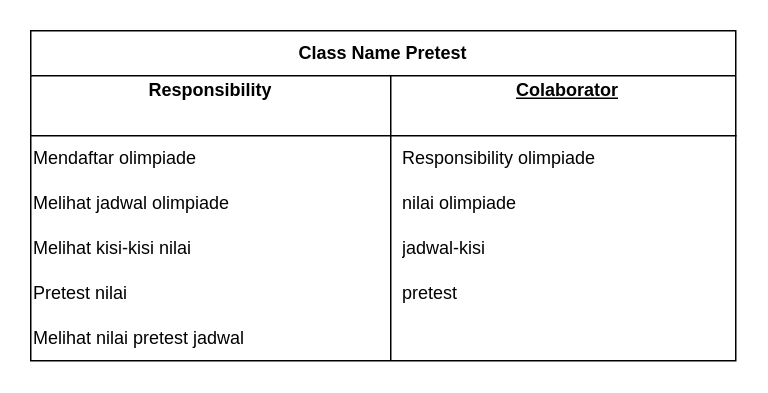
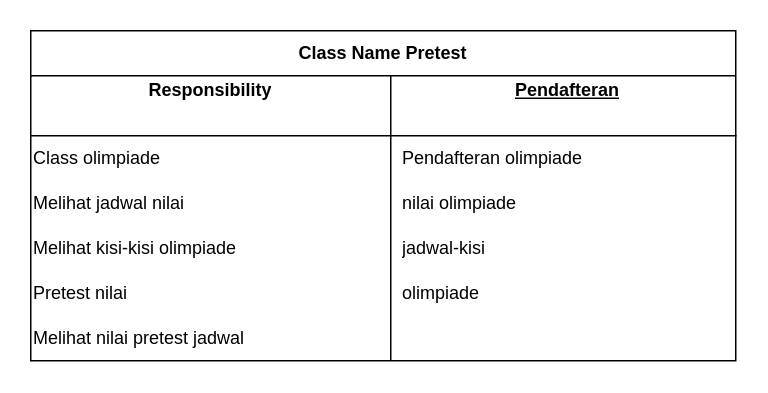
node "Colaborator": label "Colaborator" -> "Pendafteran"
node "Mendaftar olimpiade": label "Mendaftar olimpiade" -> "Class olimpiade"
node "Responsibility olimpiade": label "Responsibility olimpiade" -> "Pendafteran olimpiade"
node "Melihat jadwal olimpiade": label "Melihat jadwal olimpiade" -> "Melihat jadwal nilai"
node "Melihat kisi-kisi nilai": label "Melihat kisi-kisi nilai" -> "Melihat kisi-kisi olimpiade"
node "pretest": label "pretest" -> "olimpiade"
